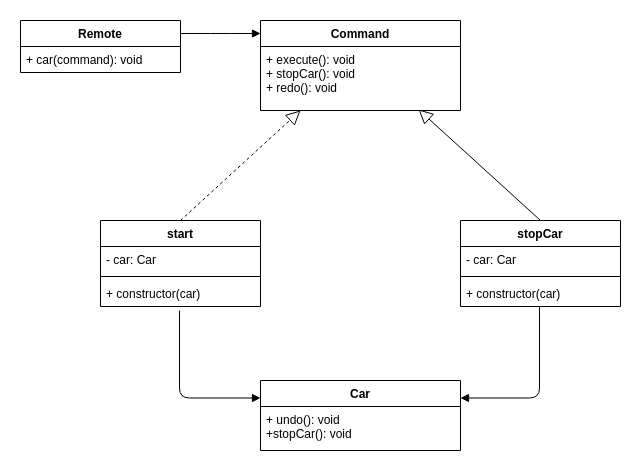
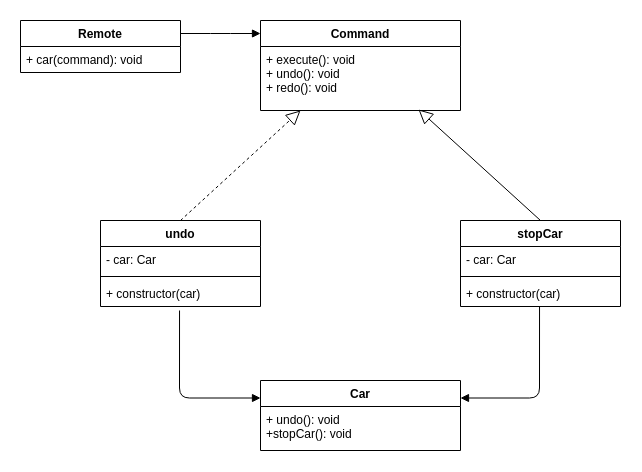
node "+ execute(): void + stopCar(): void + redo(): void": label "+ execute(): void + stopCar(): void + redo(): void" -> "+ execute(): void + undo(): void + redo(): void"
node "start": label "start" -> "undo"
